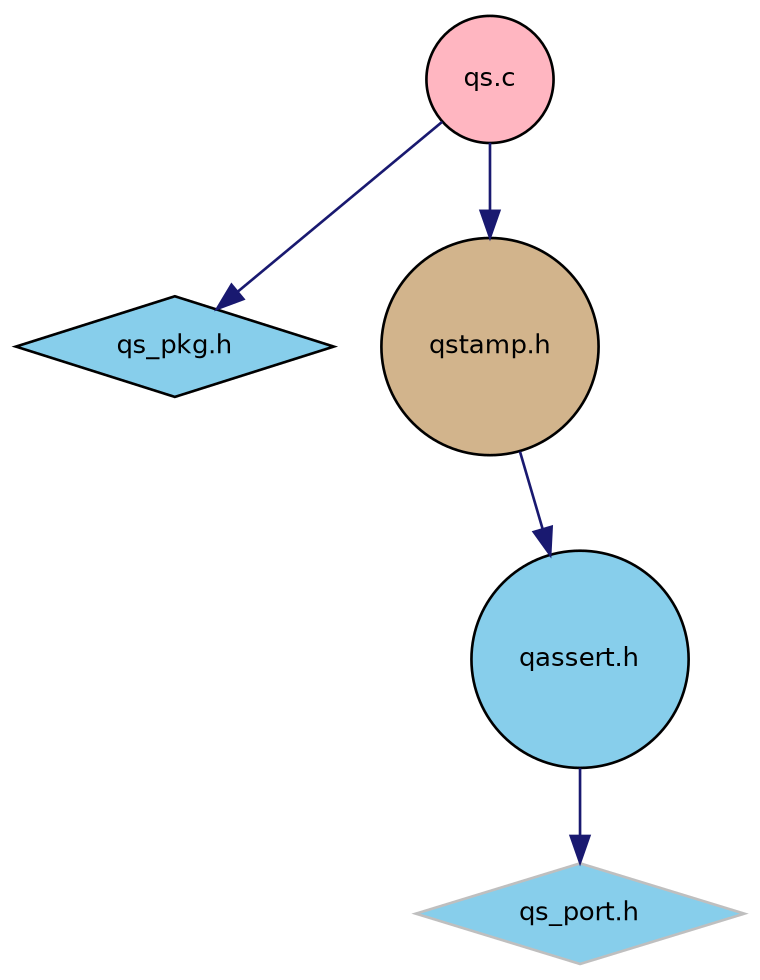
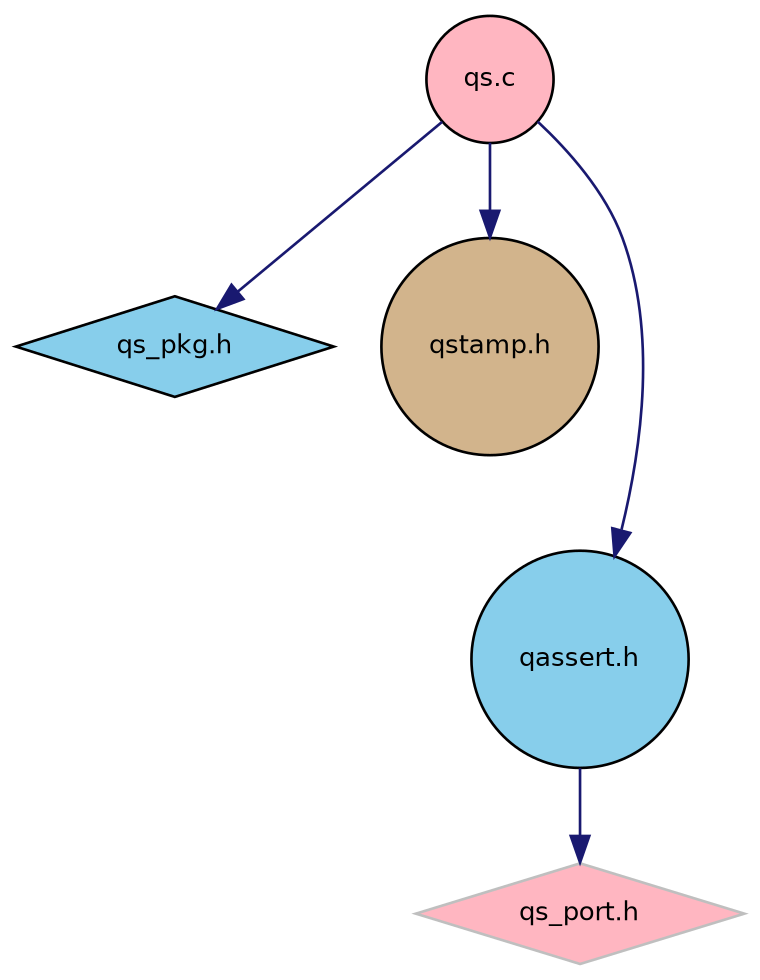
edge "qstamp.h" -> "qassert.h": now "qs.c" -> "qassert.h"
node "qs_port.h": fillcolor skyblue -> lightpink
